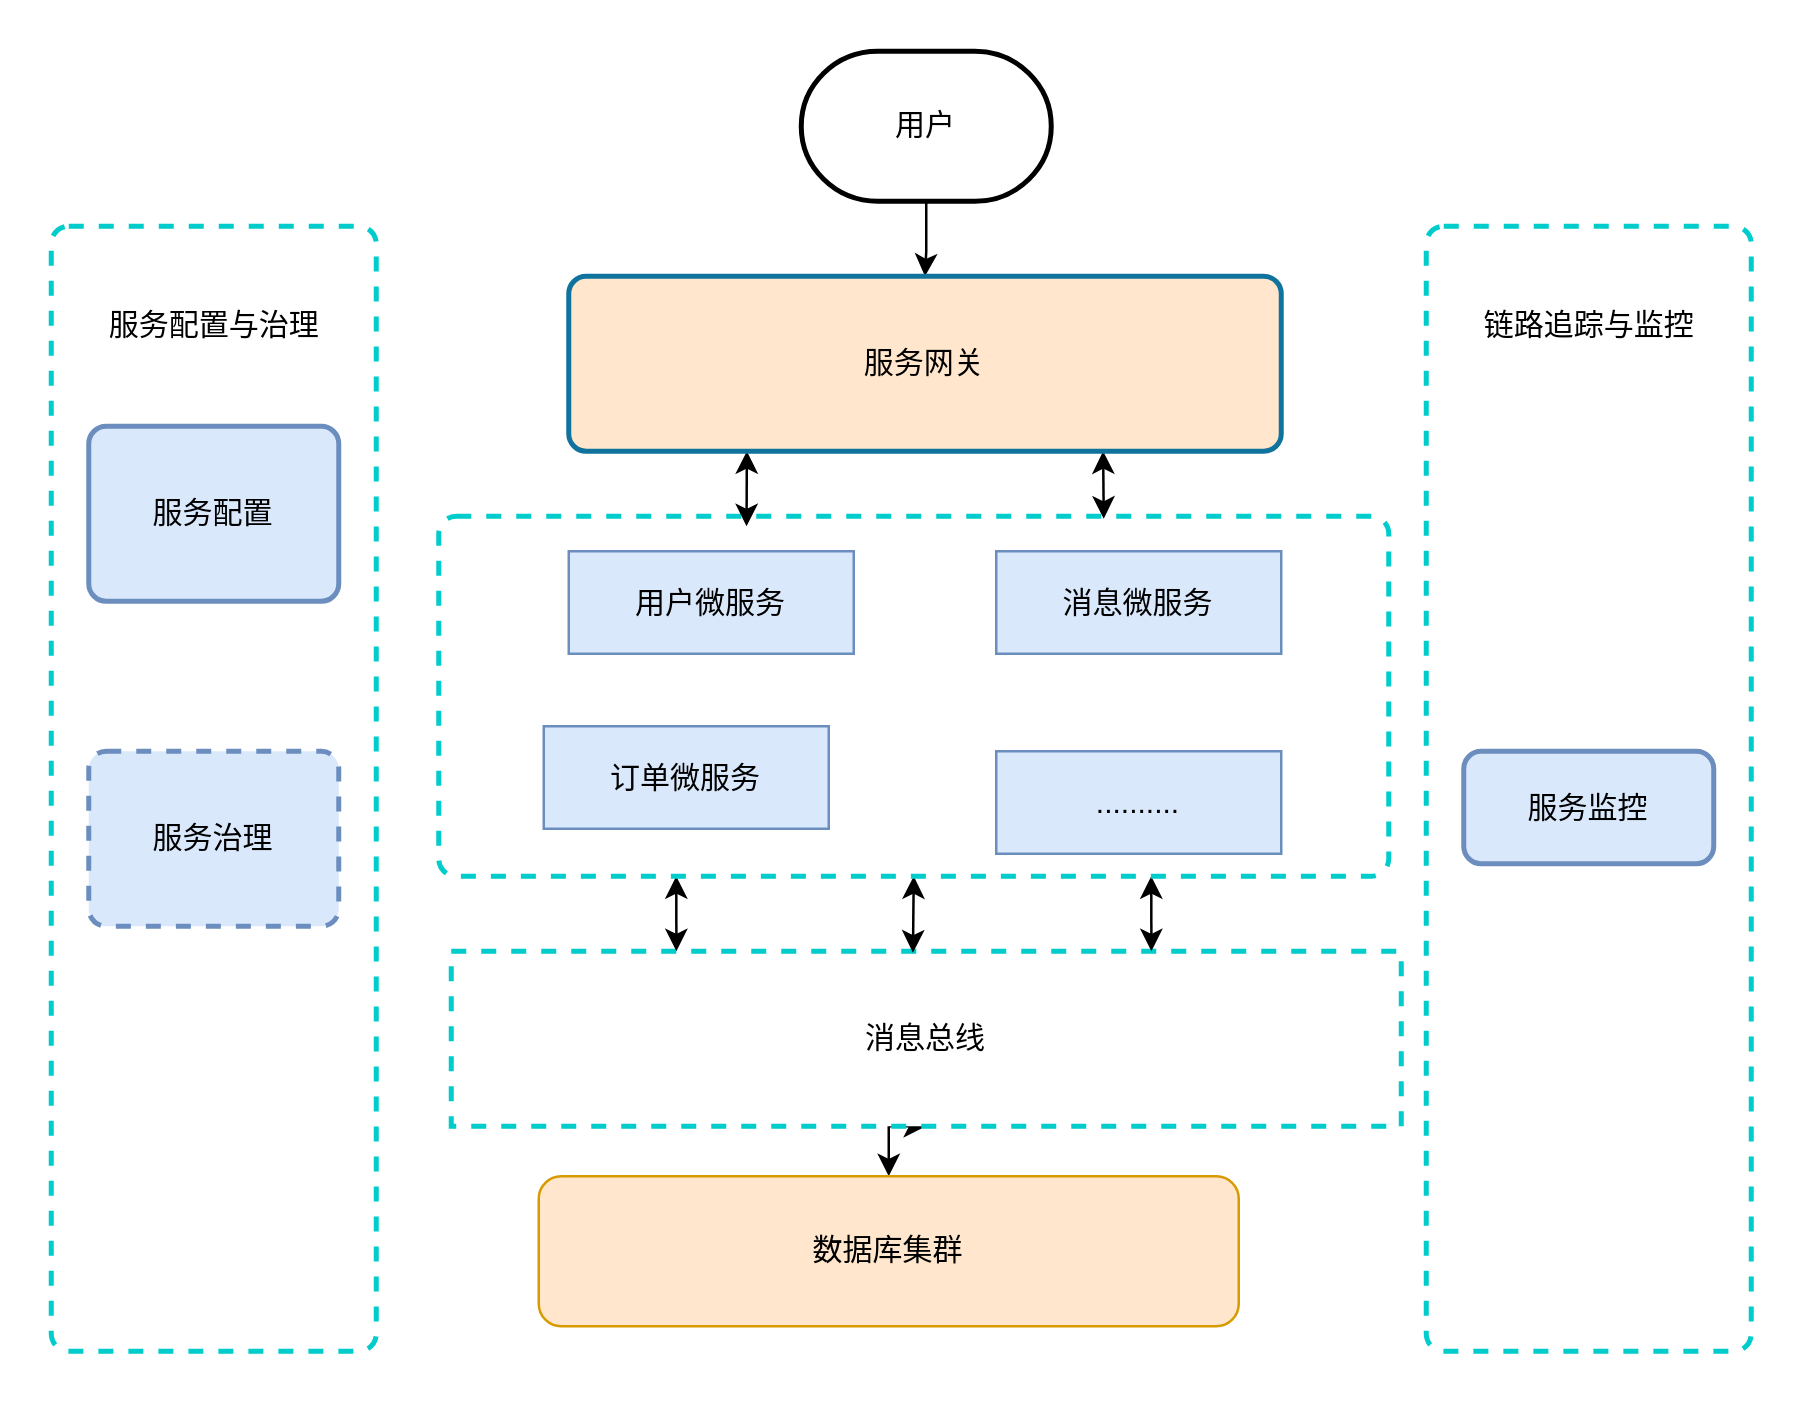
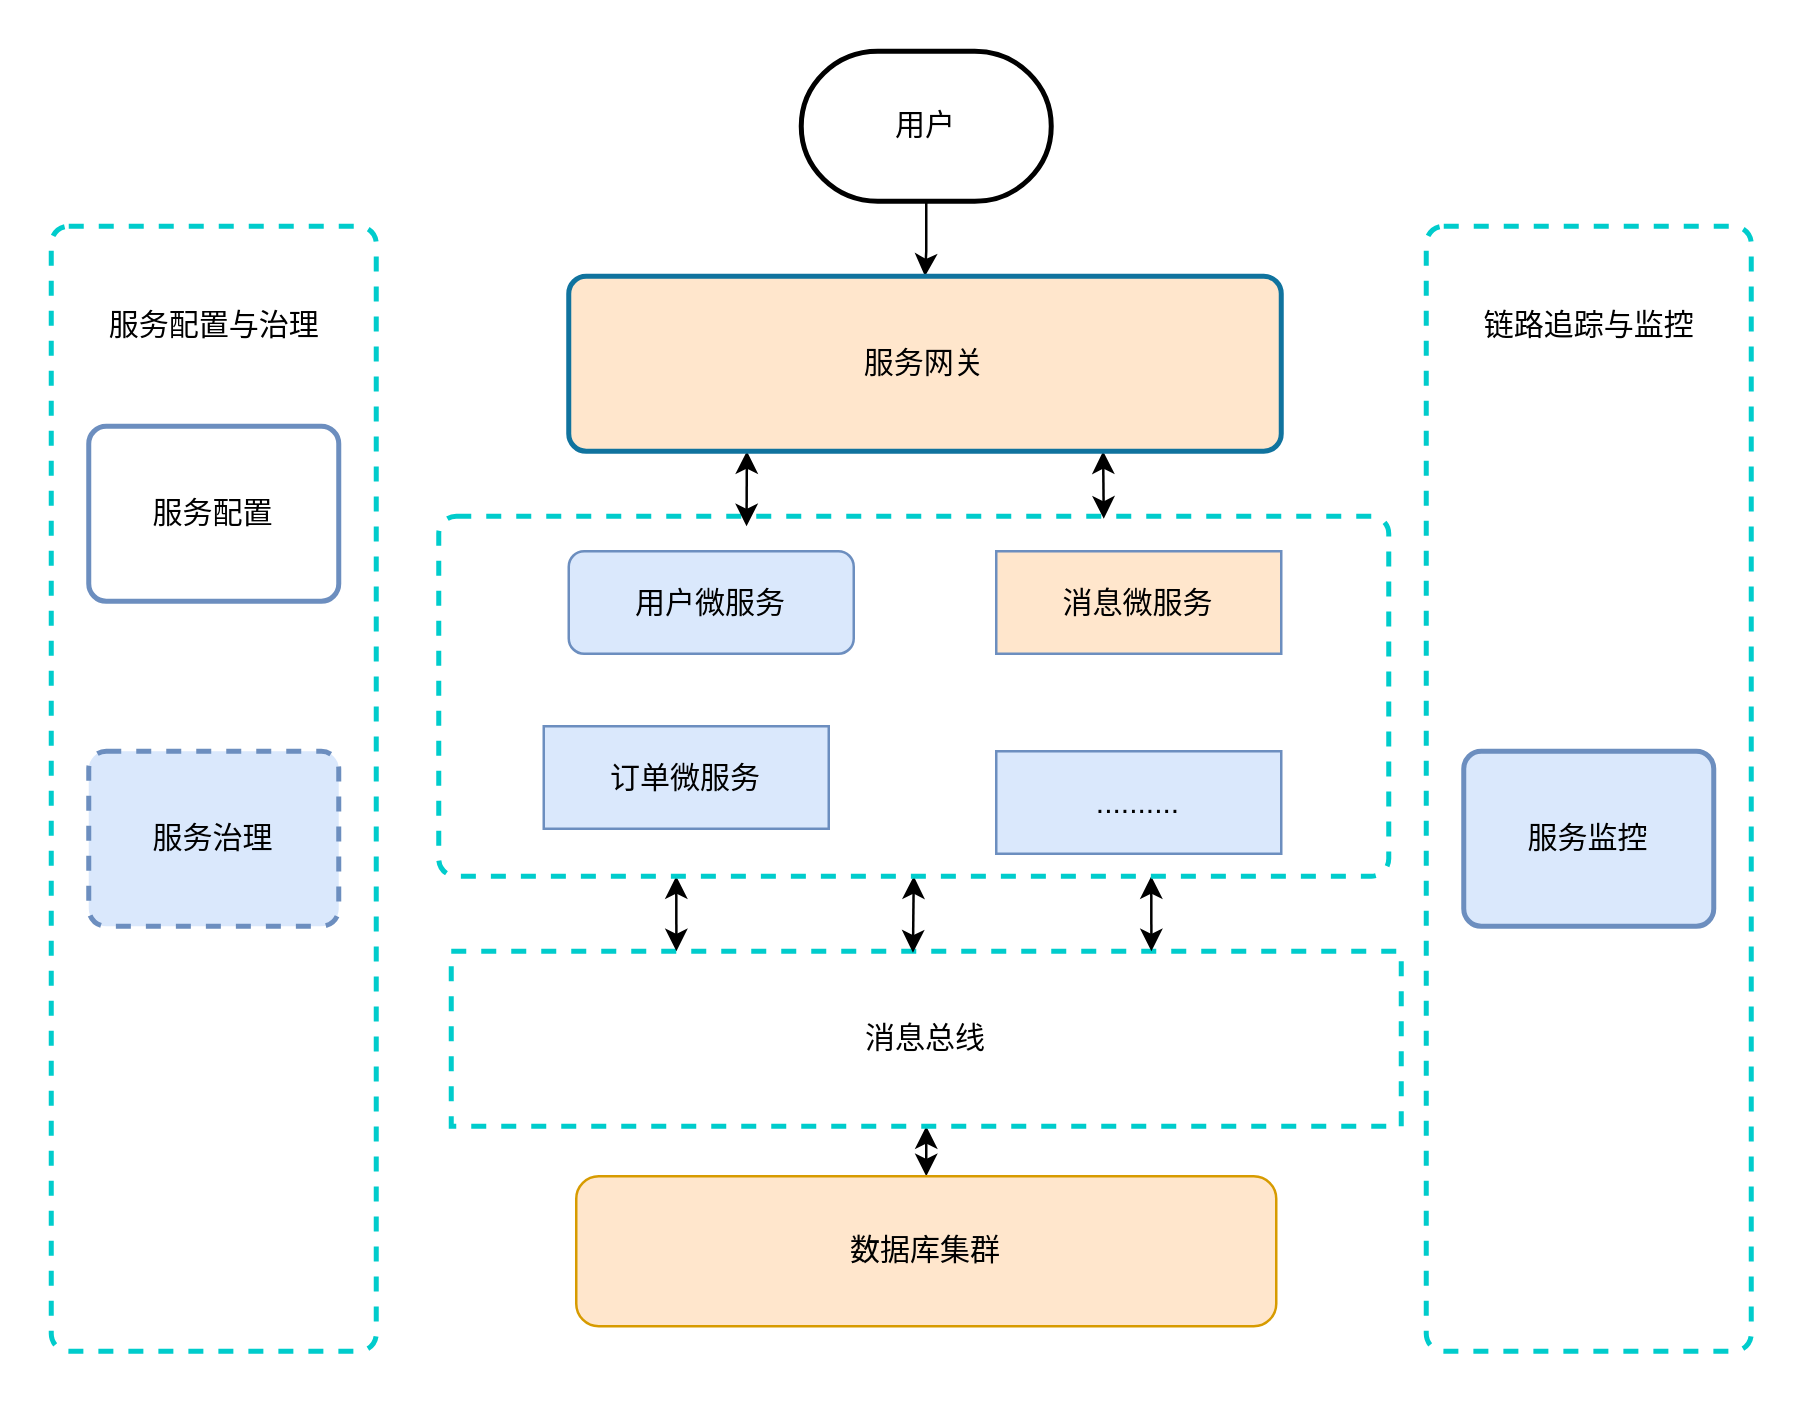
node "服务配置": fillcolor #dae8fc -> #ffffff
node "用户微服务": shape rectangle -> rounded rectangle
node "消息微服务": fillcolor #dae8fc -> #ffe6cc
node "服务监控": size 250x113 -> 250x175
node "数据库集群": moved (889, 1251) -> (926, 1251)
